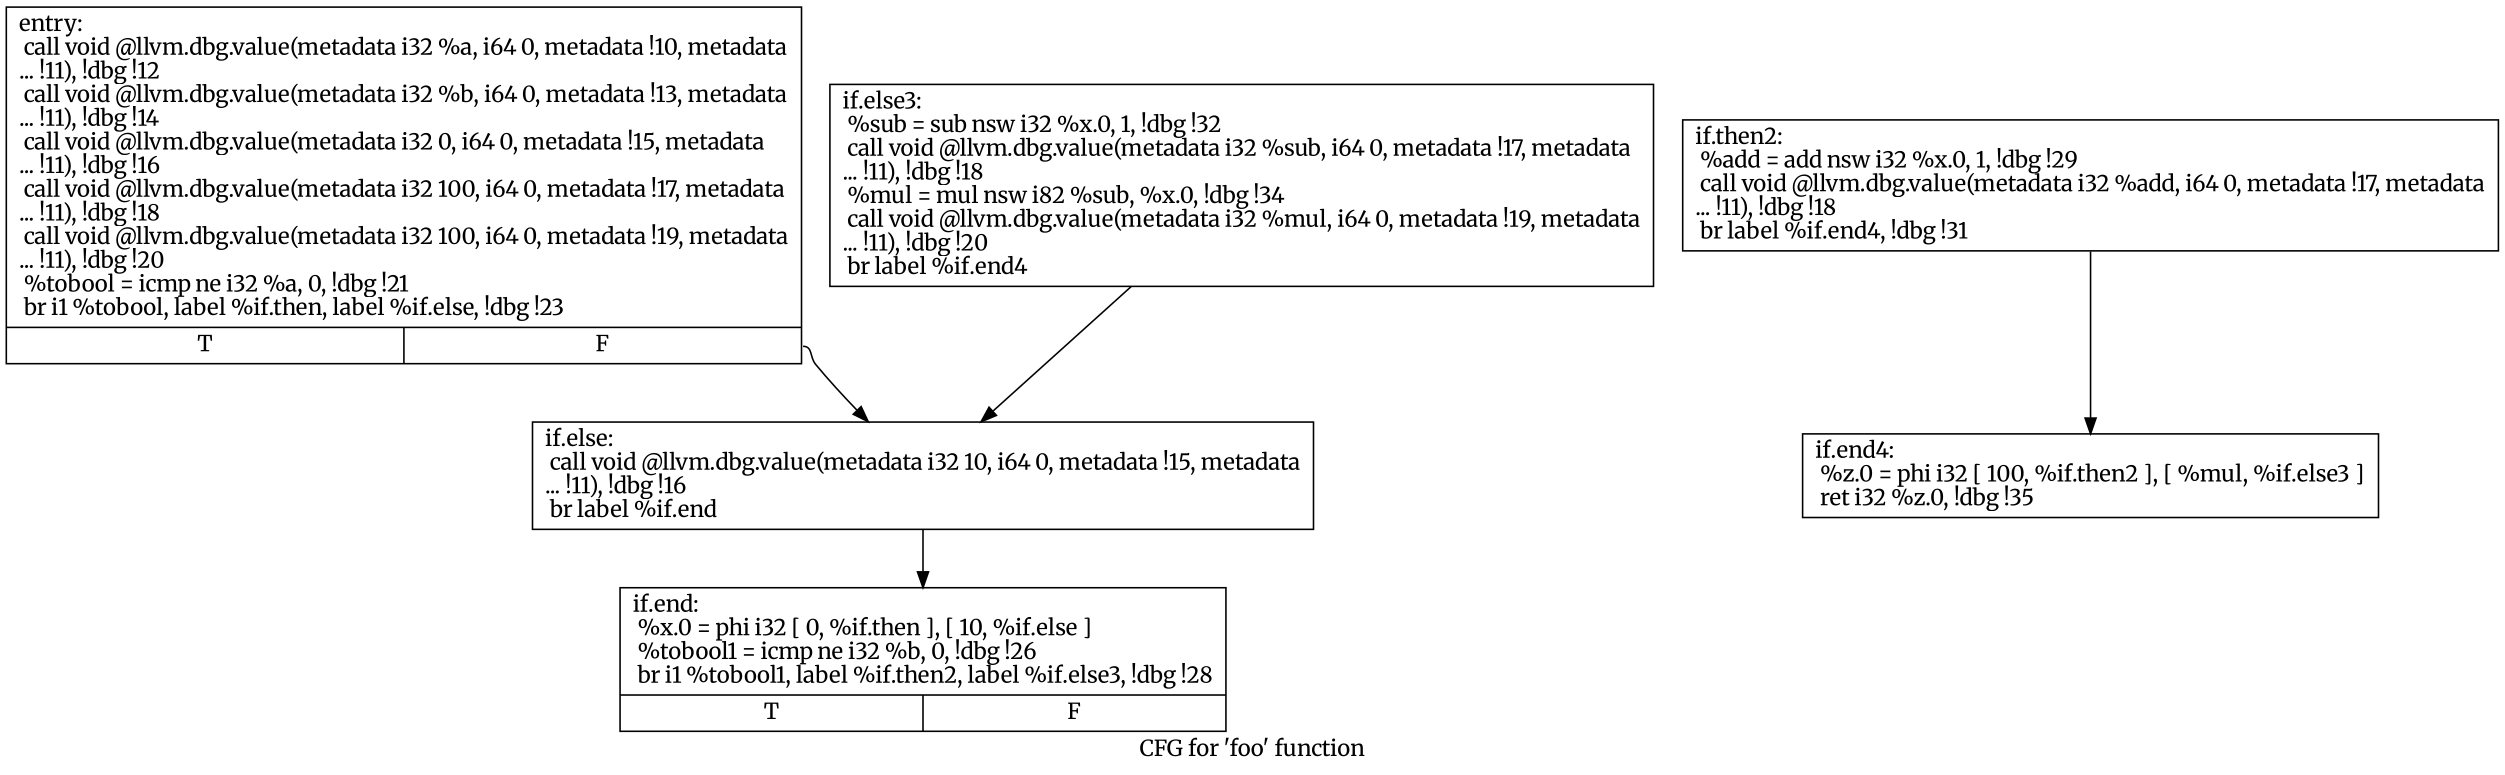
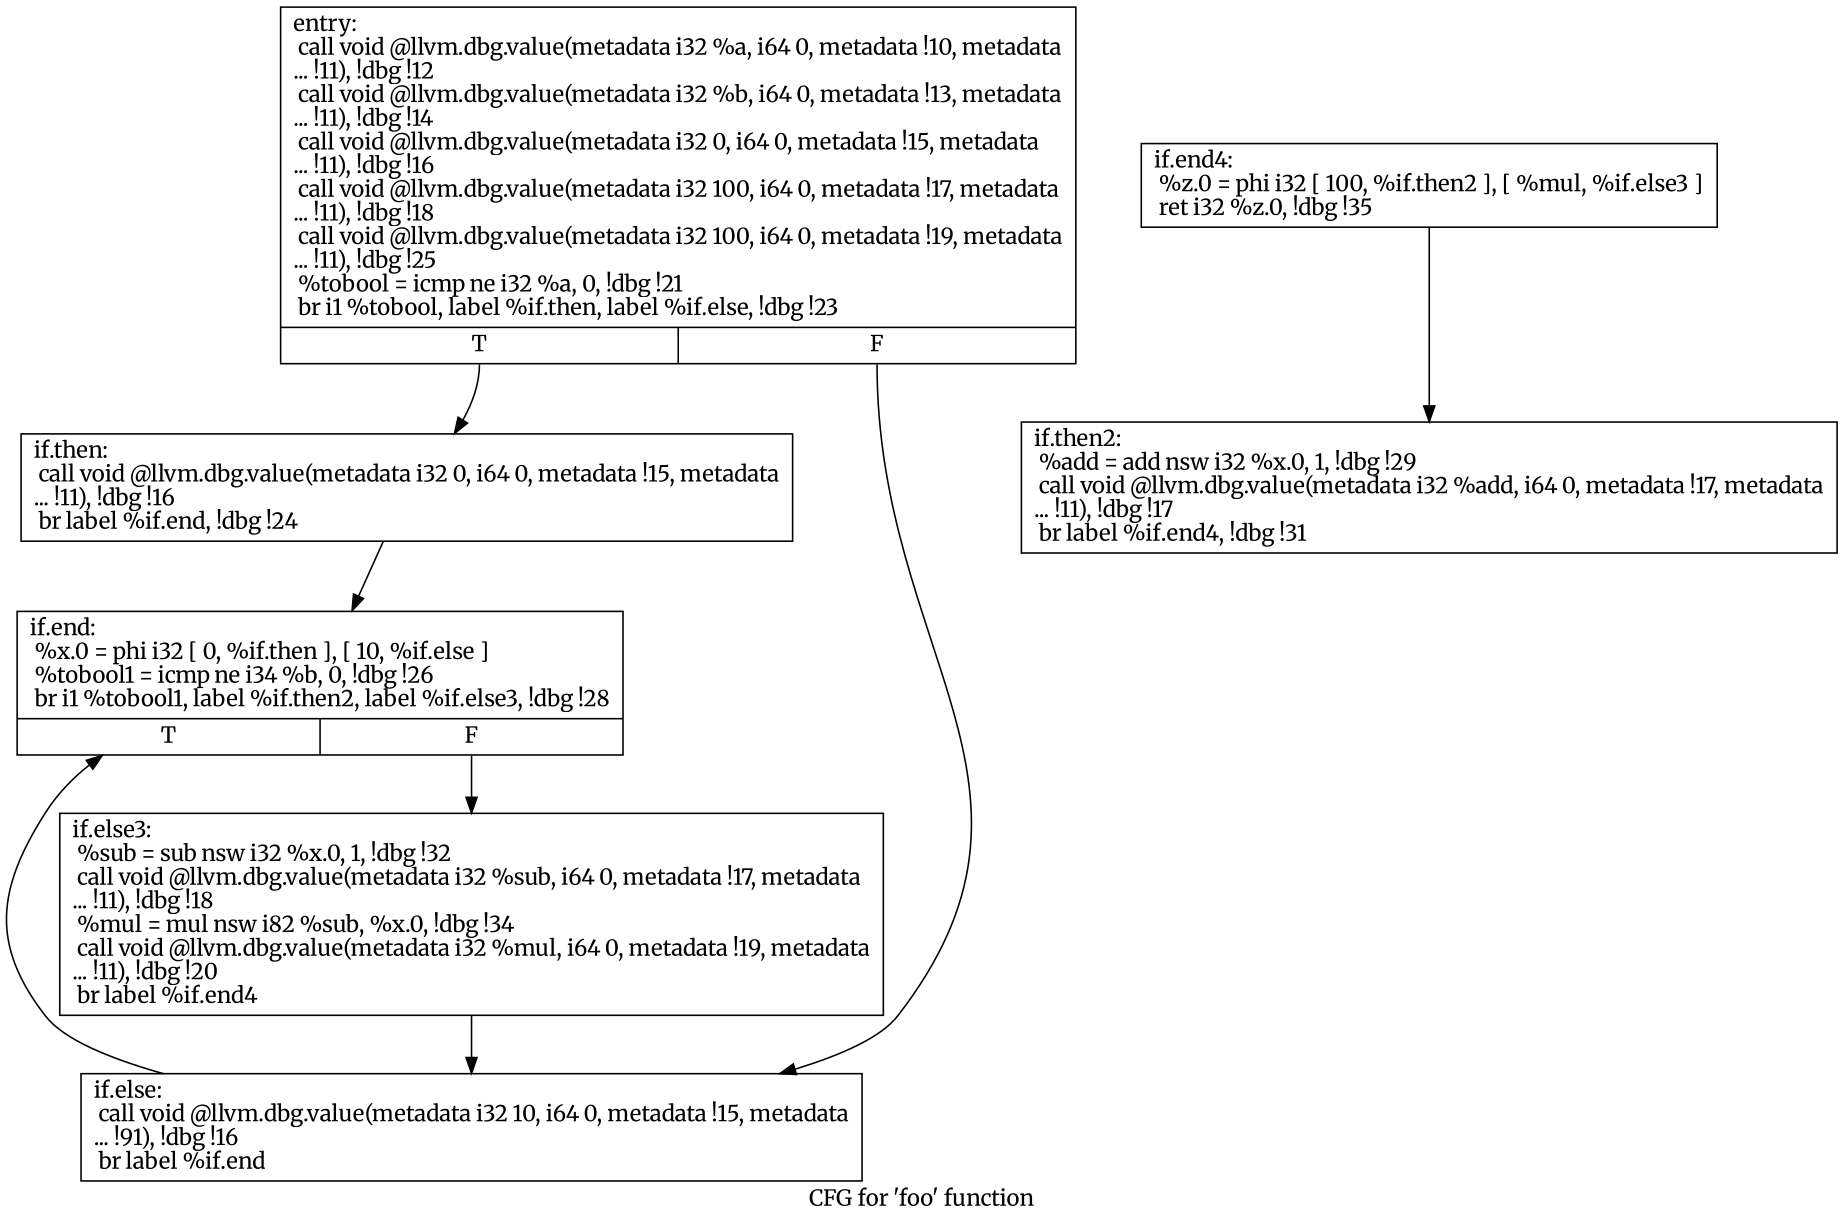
node "if.then2:": text "... !11), !dbg !18" -> "... !11), !dbg !17"
node "entry:": text "... !11), !dbg !20" -> "... !11), !dbg !25"
edge "if.then2:" -> "if.end4:": reversed
node "if.else:": text "... !11), !dbg !16" -> "... !91), !dbg !16"
node "if.then:": added
node "if.end:": text "%tobool1 = icmp ne i32 %b, 0, !dbg !26" -> "%tobool1 = icmp ne i34 %b, 0, !dbg !26"
edge "if.end:" -> "if.else3:": added
